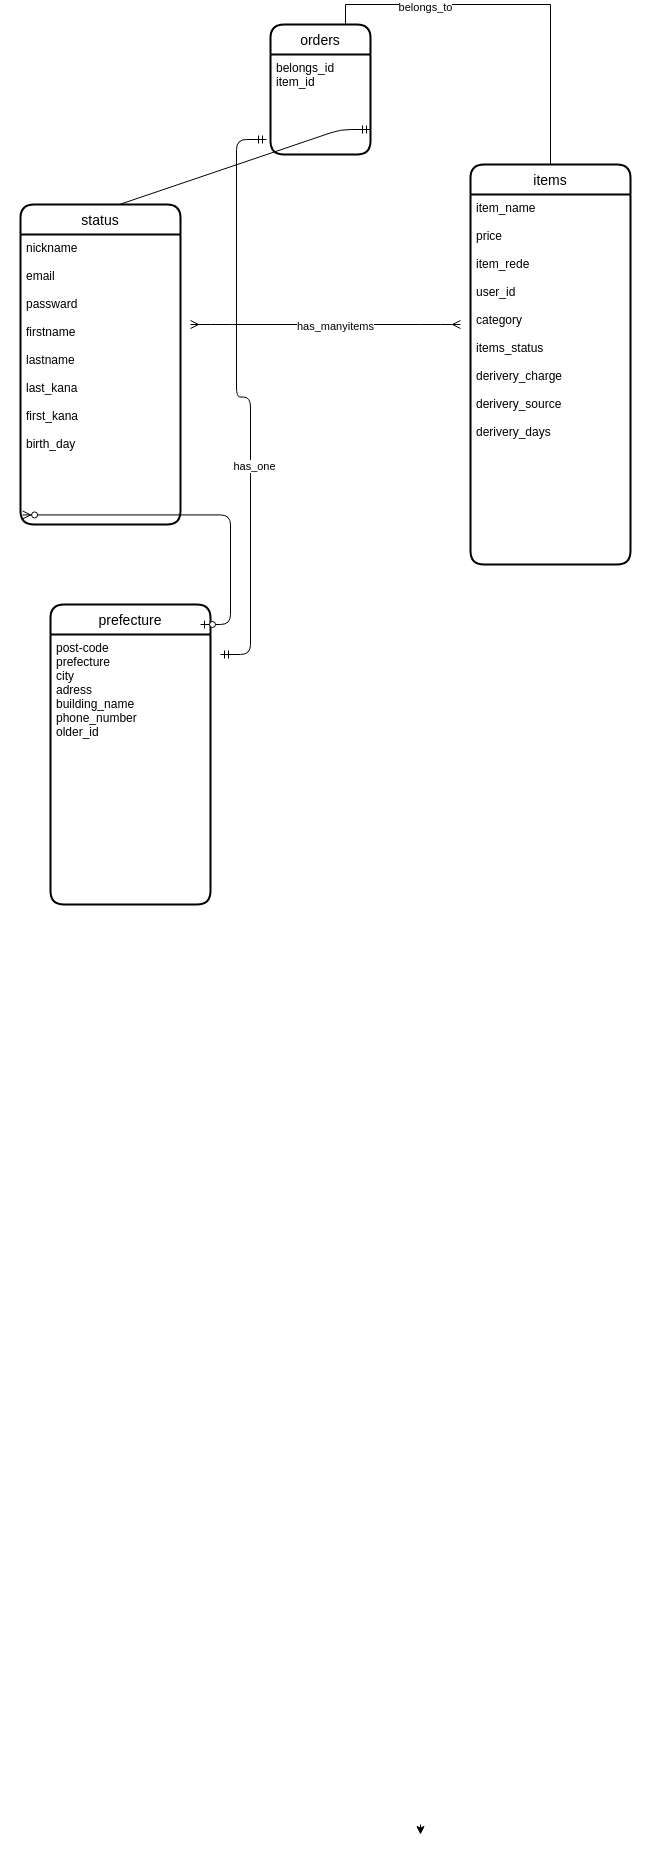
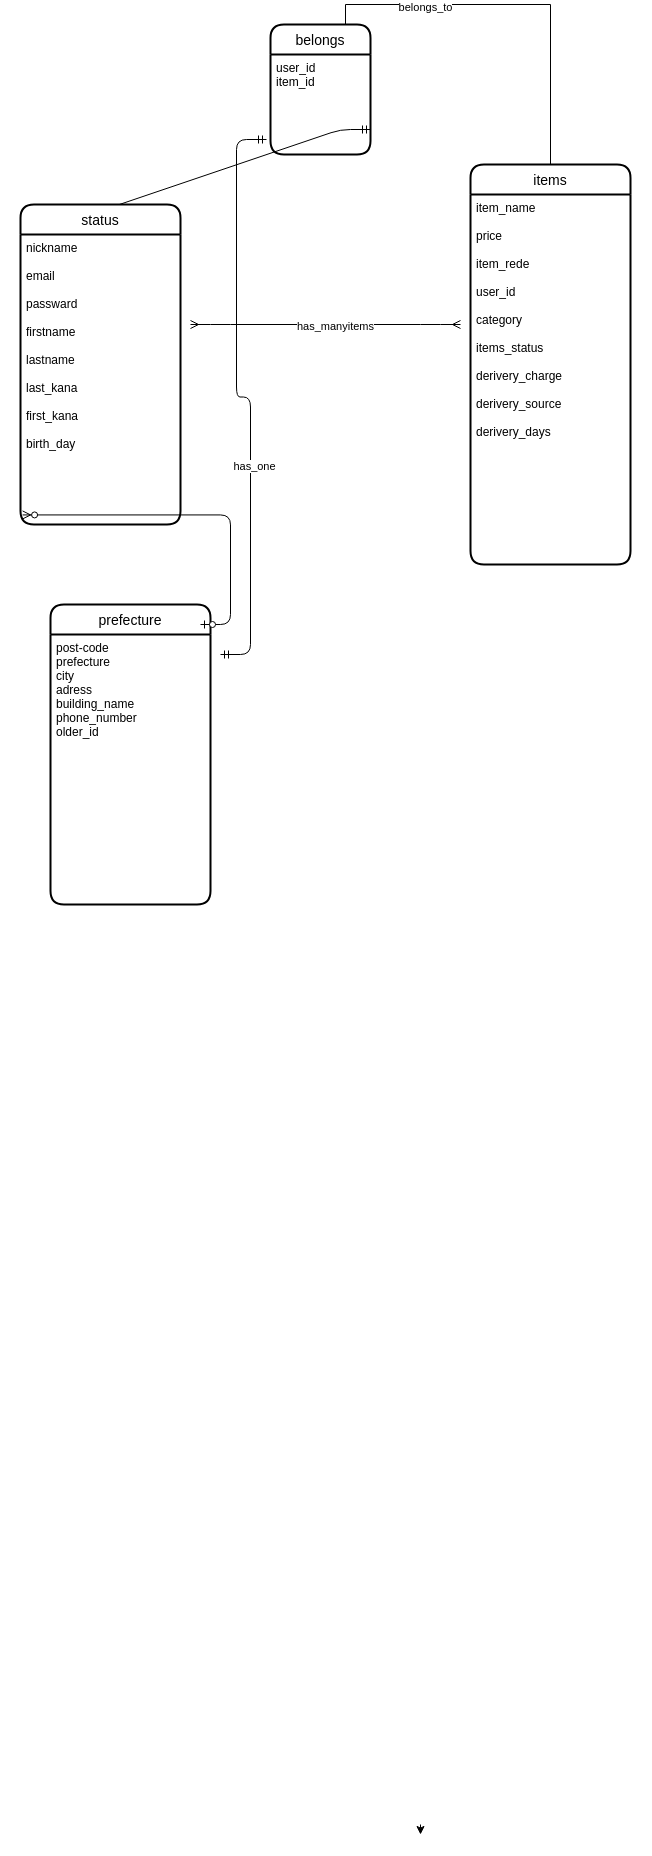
node "orders": label "orders" -> "belongs"
node "belongs_id item_id": label "belongs_id item_id" -> "user_id item_id"
